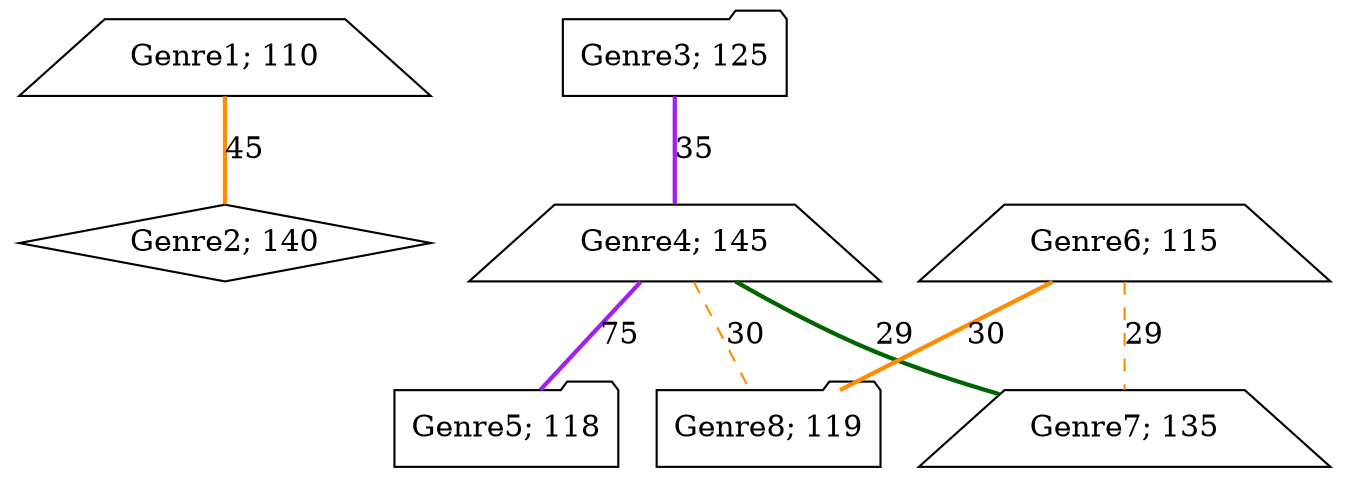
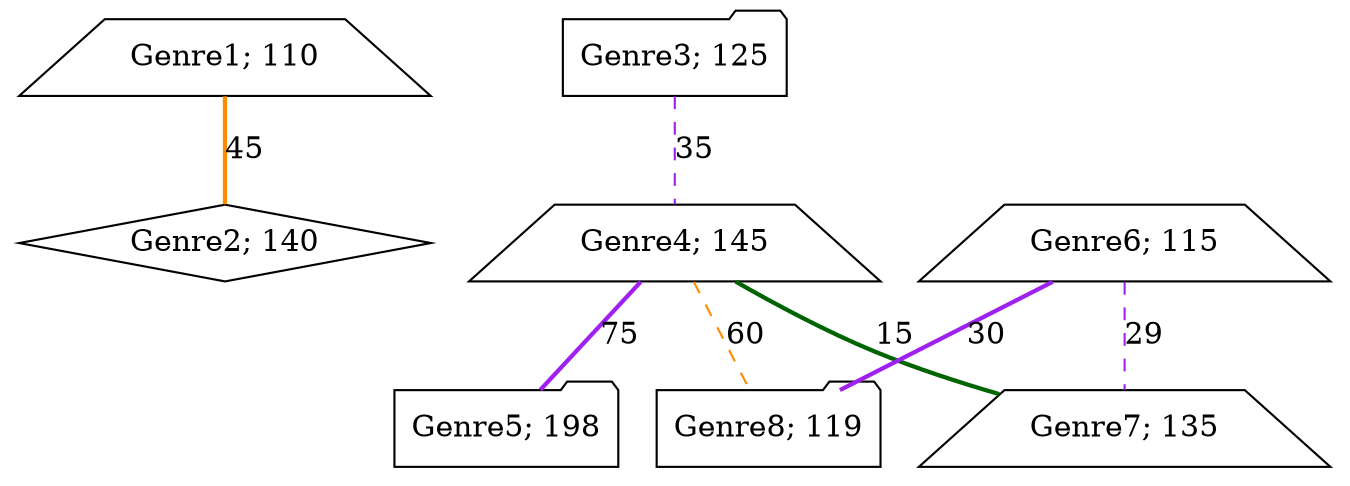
edge "Genre3; 125" -- "Genre4; 145": style bold -> dashed
edge "Genre4; 145" -- "Genre8; 119": label "30" -> "60"
edge "Genre4; 145" -- "Genre7; 135": label "29" -> "15"
edge "Genre6; 115" -- "Genre8; 119": color darkorange -> purple
edge "Genre6; 115" -- "Genre7; 135": color darkorange -> purple
node "Genre5; 118": label "Genre5; 118" -> "Genre5; 198"
